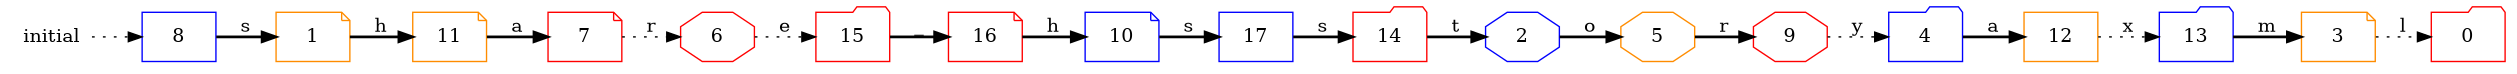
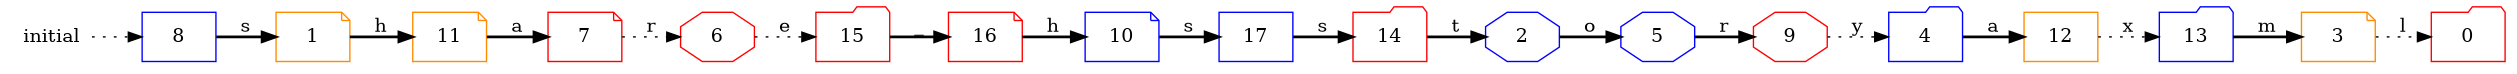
node "5": color darkorange -> blue
